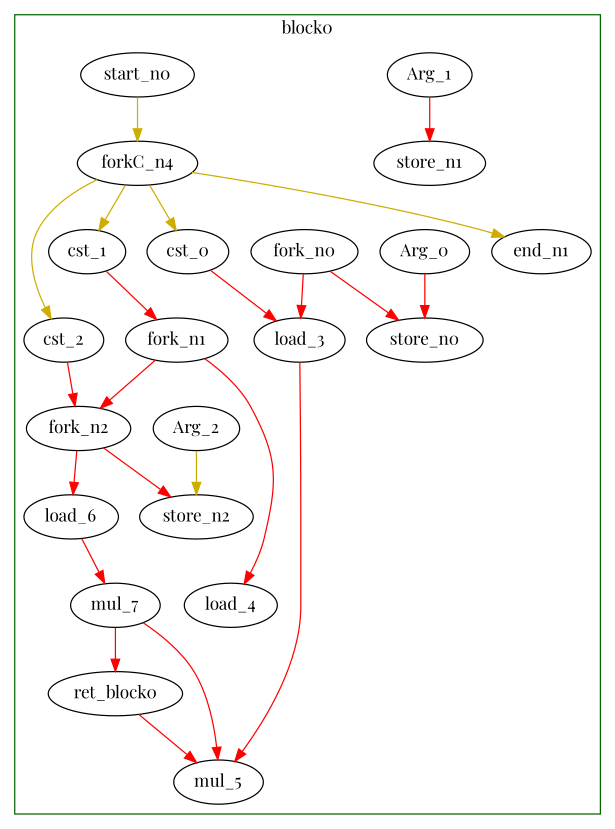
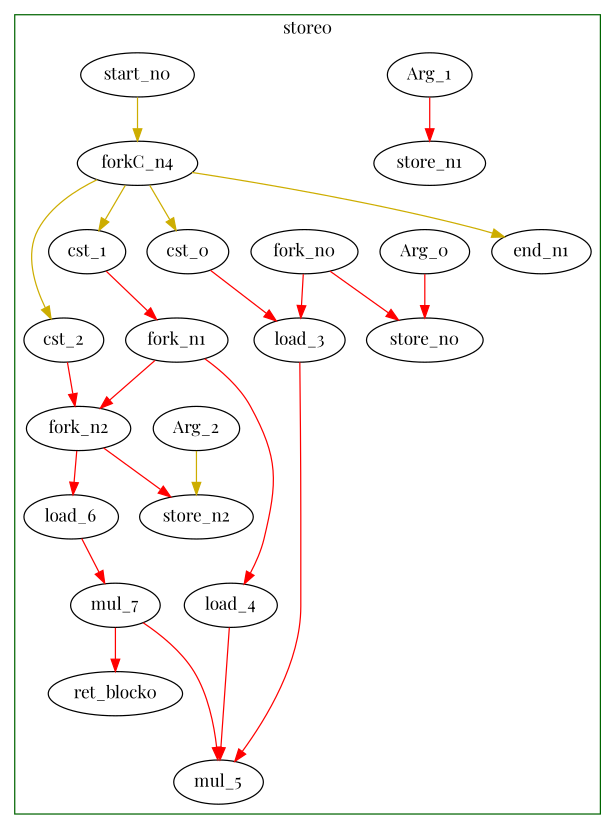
cluster "block0": label "block0" -> "store0"
edge "ret_block0" -> "mul_5": now "load_4" -> "mul_5"
